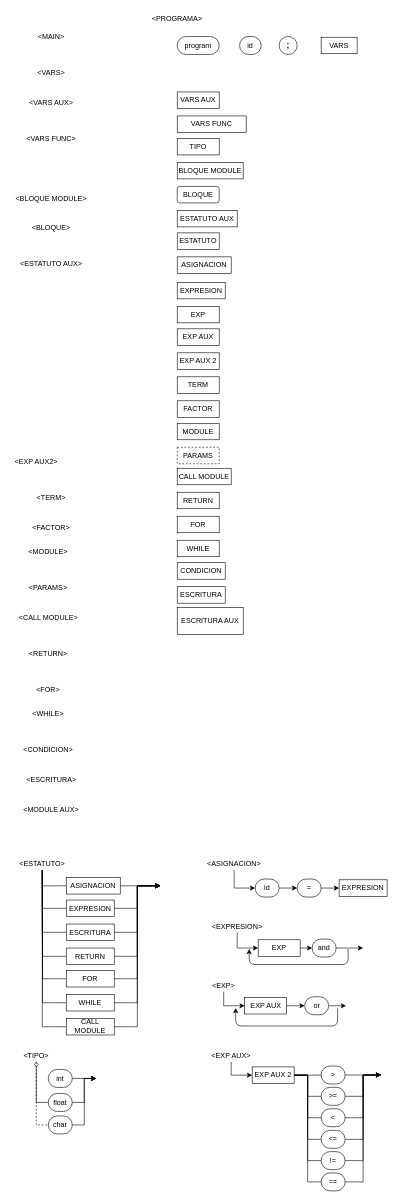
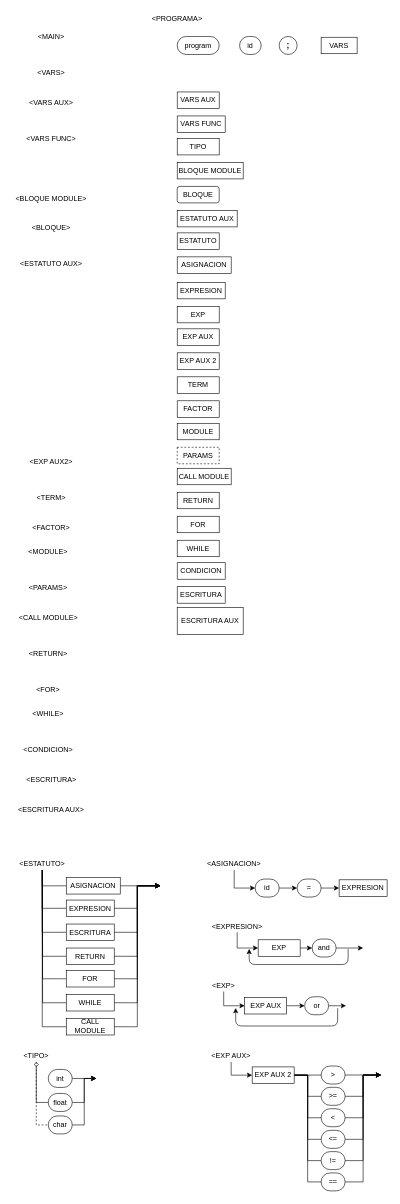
node "VARS FUNC": size 69x17 -> 48x17
node "<EXP AUX2>": moved (36, 462) -> (51, 462)
node "<MODULE AUX>": label "<MODULE AUX>" -> "<ESCRITURA AUX>"
